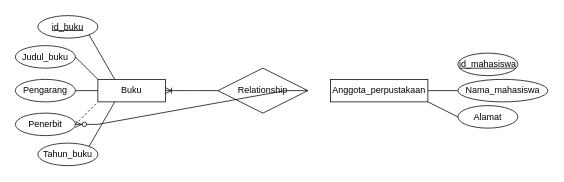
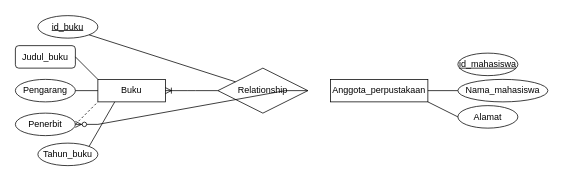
edge "id_buku" -- "Buku": now "id_buku" -- "Relationship"
node "Judul_buku": shape ellipse -> rounded rectangle
